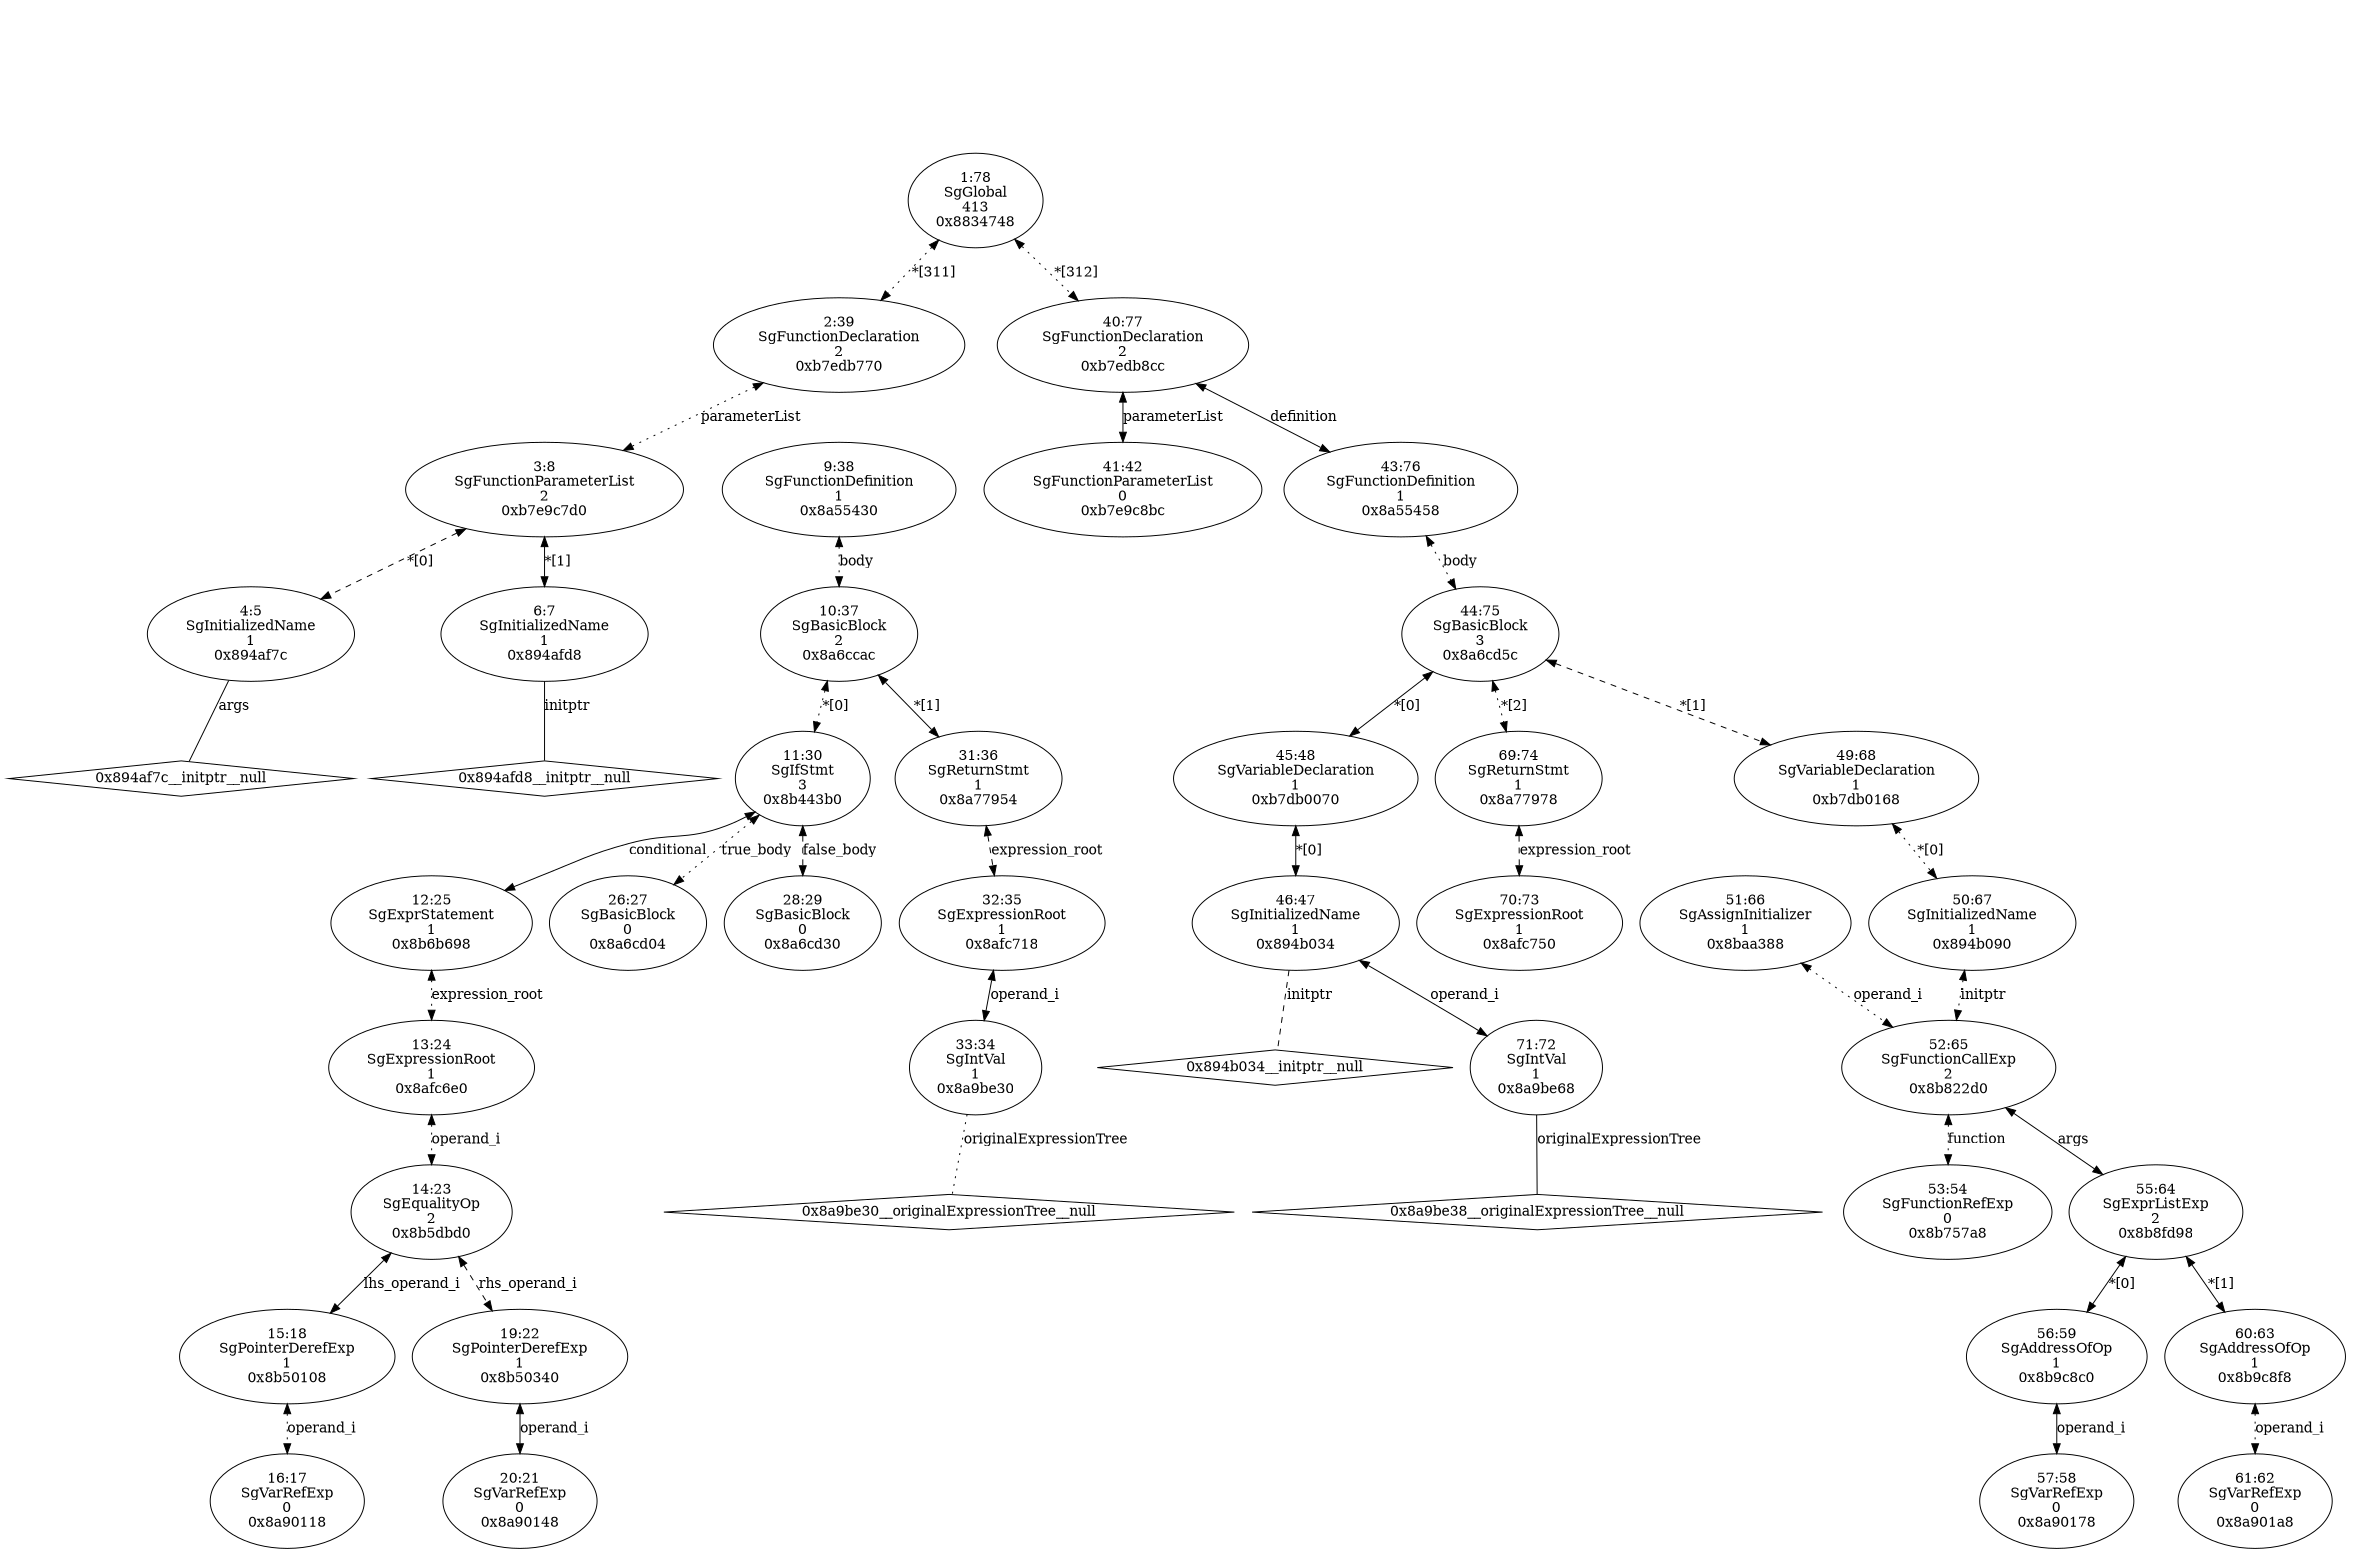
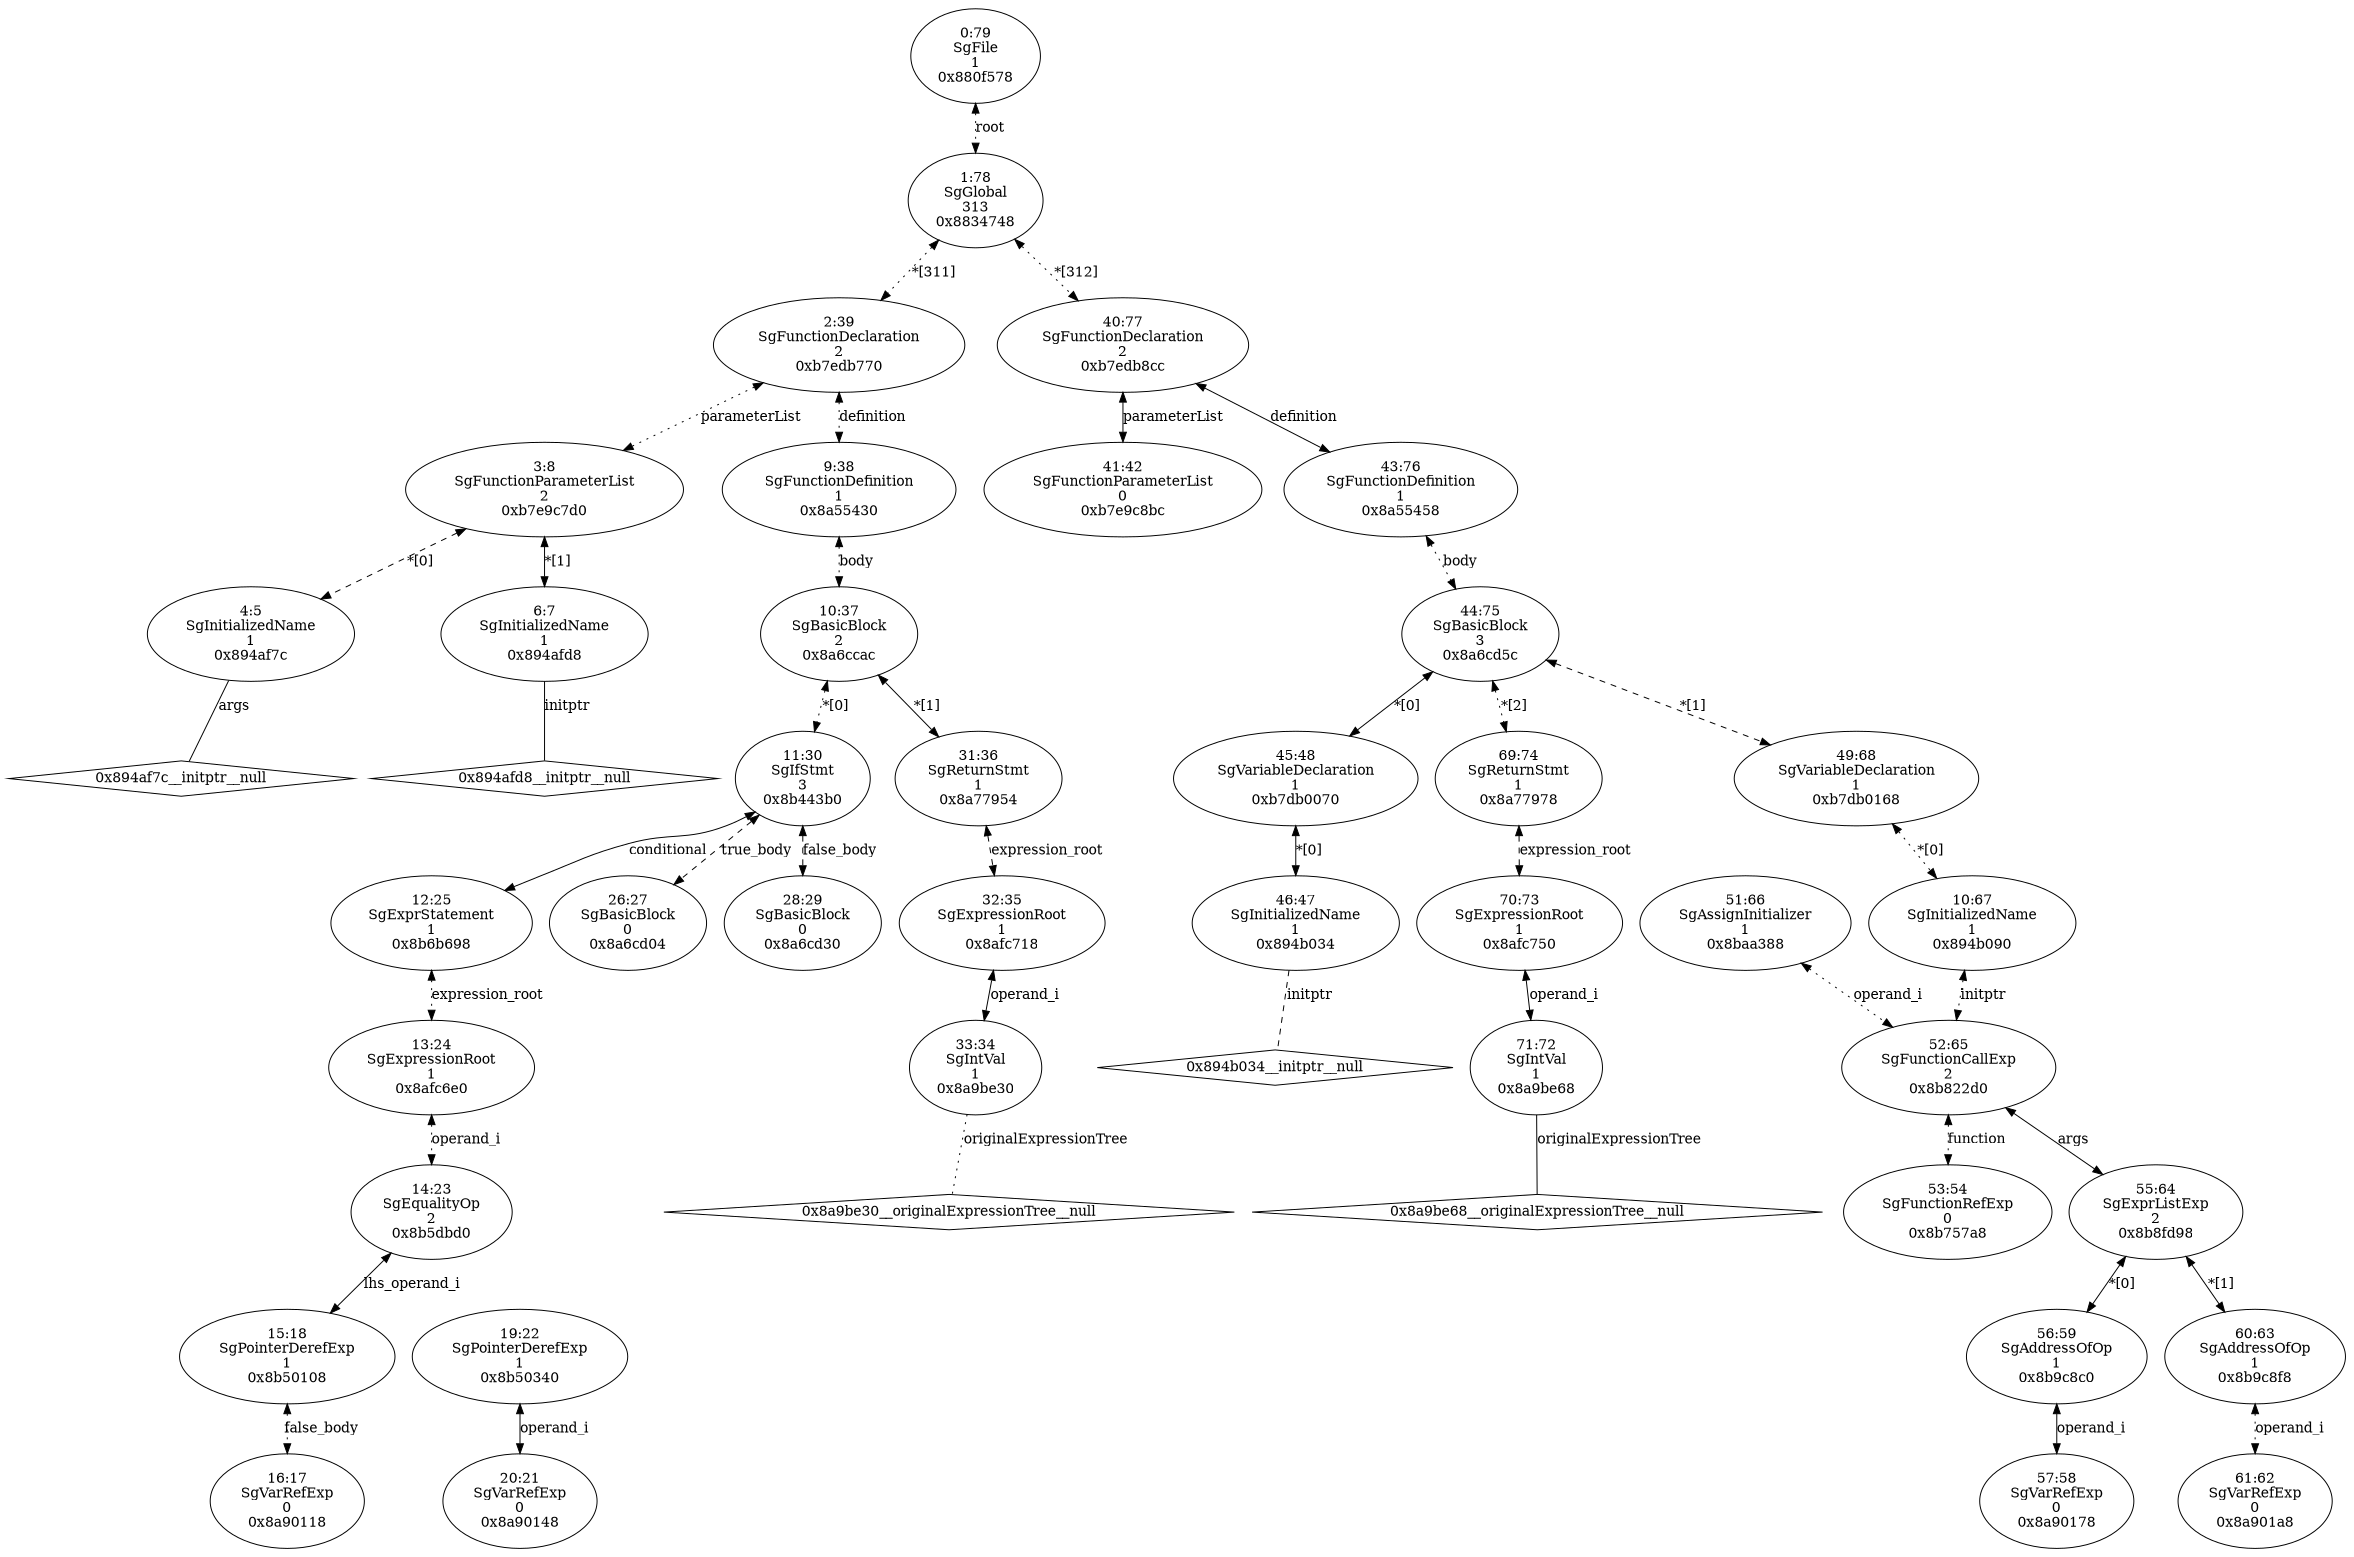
node "0:79 SgFile 1 0x880f578": added
node "1:78 SgGlobal 413 0x8834748": label "1:78 SgGlobal 413 0x8834748" -> "1:78 SgGlobal 313 0x8834748"
edge "2:39 SgFunctionDeclaration 2 0xb7edb770" -- "9:38 SgFunctionDefinition 1 0x8a55430": added, label "definition"
edge "11:30 SgIfStmt 3 0x8b443b0" -- "26:27 SgBasicBlock 0 0x8a6cd04": style dotted -> dashed
node "50:67 SgInitializedName 1 0x894b090": label "50:67 SgInitializedName 1 0x894b090" -> "10:67 SgInitializedName 1 0x894b090"
edge "46:47 SgInitializedName 1 0x894b034" -- "71:72 SgIntVal 1 0x8a9be68": now "70:73 SgExpressionRoot 1 0x8afc750" -- "71:72 SgIntVal 1 0x8a9be68"
node "0x8a9be38__originalExpressionTree__null": label "0x8a9be38__originalExpressionTree__null" -> "0x8a9be68__originalExpressionTree__null"
edge "14:23 SgEqualityOp 2 0x8b5dbd0" -- "19:22 SgPointerDerefExp 1 0x8b50340": removed, label "rhs_operand_i"
edge "15:18 SgPointerDerefExp 1 0x8b50108" -- "16:17 SgVarRefExp 0 0x8a90118": label "operand_i" -> "false_body"
